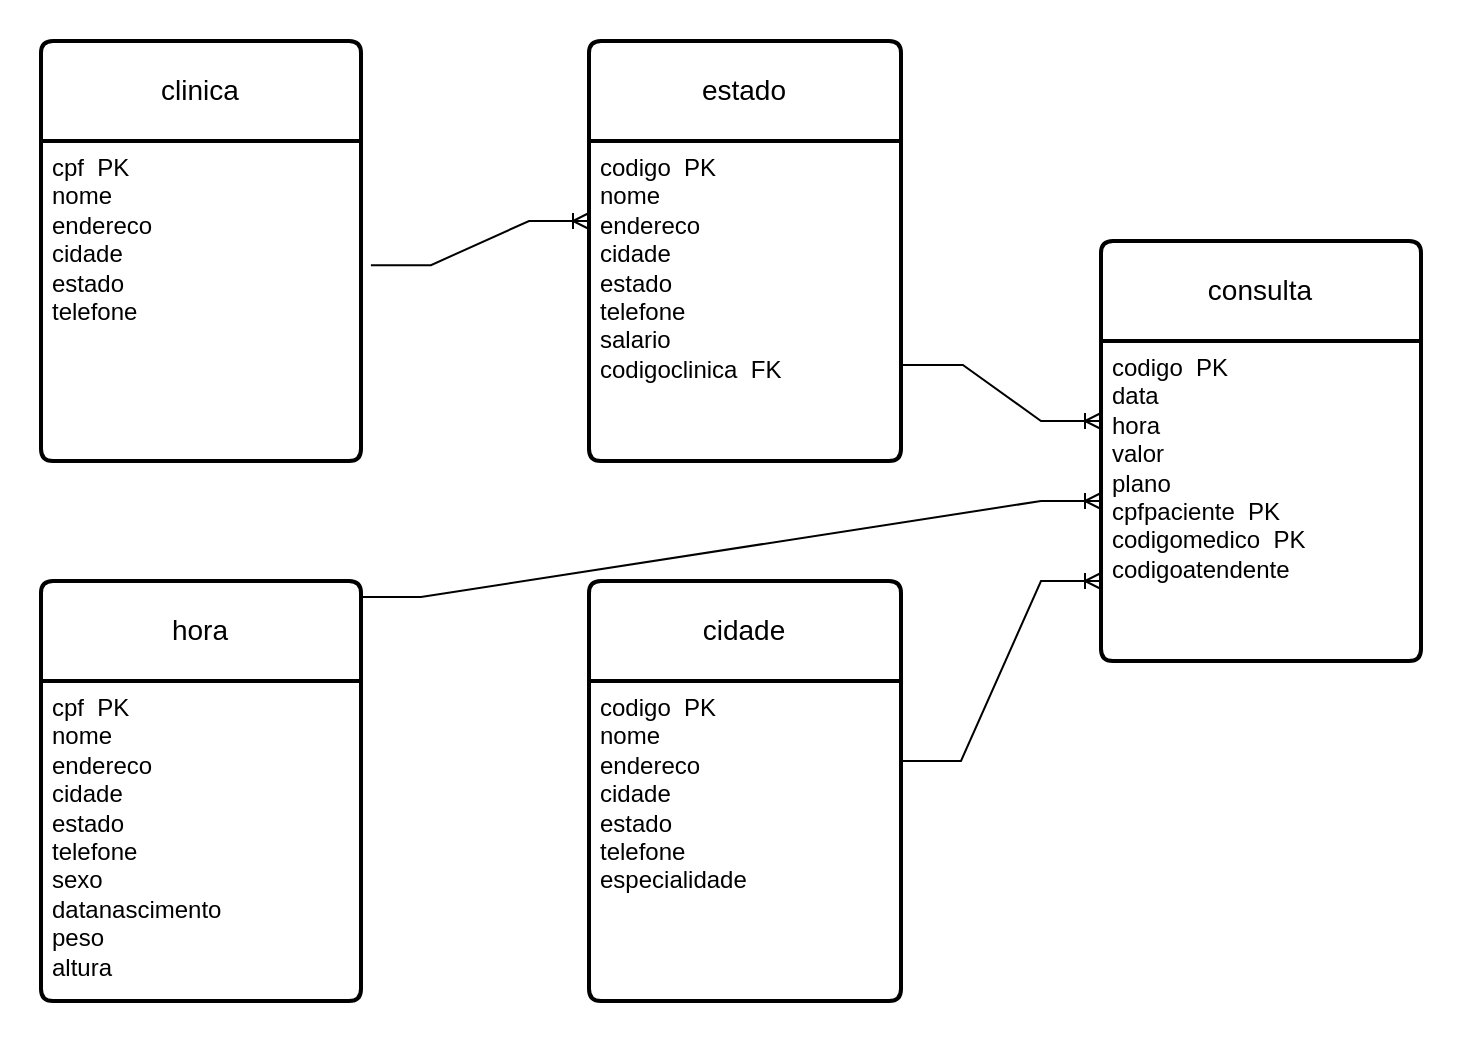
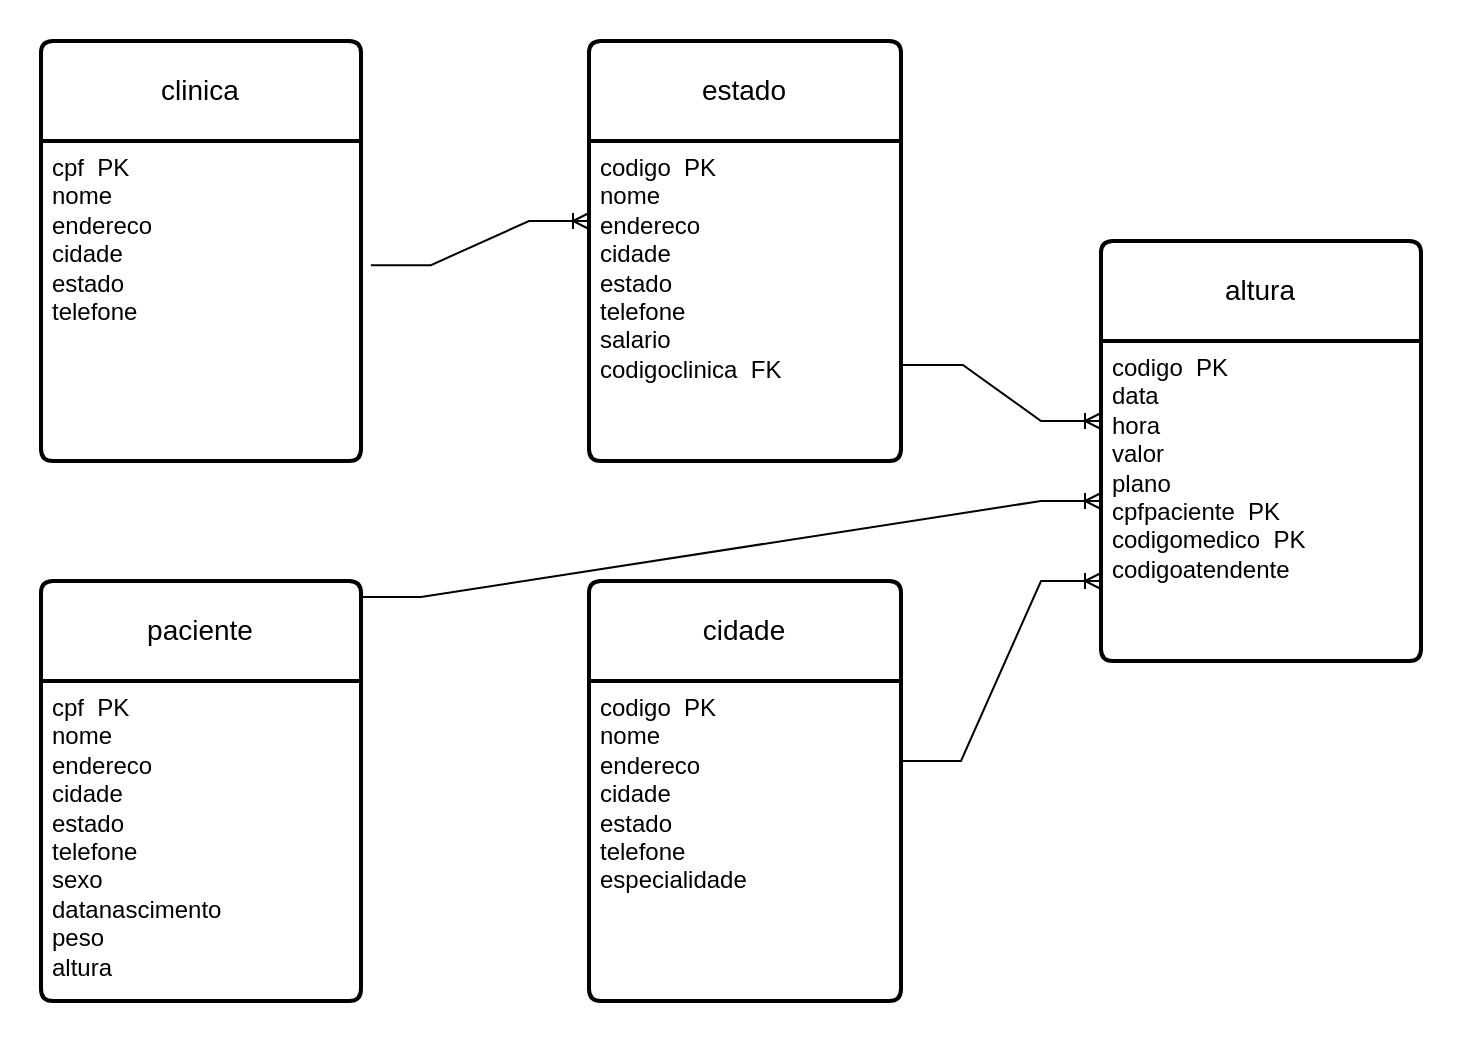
node "consulta": label "consulta" -> "altura"
node "hora": label "hora" -> "paciente"
